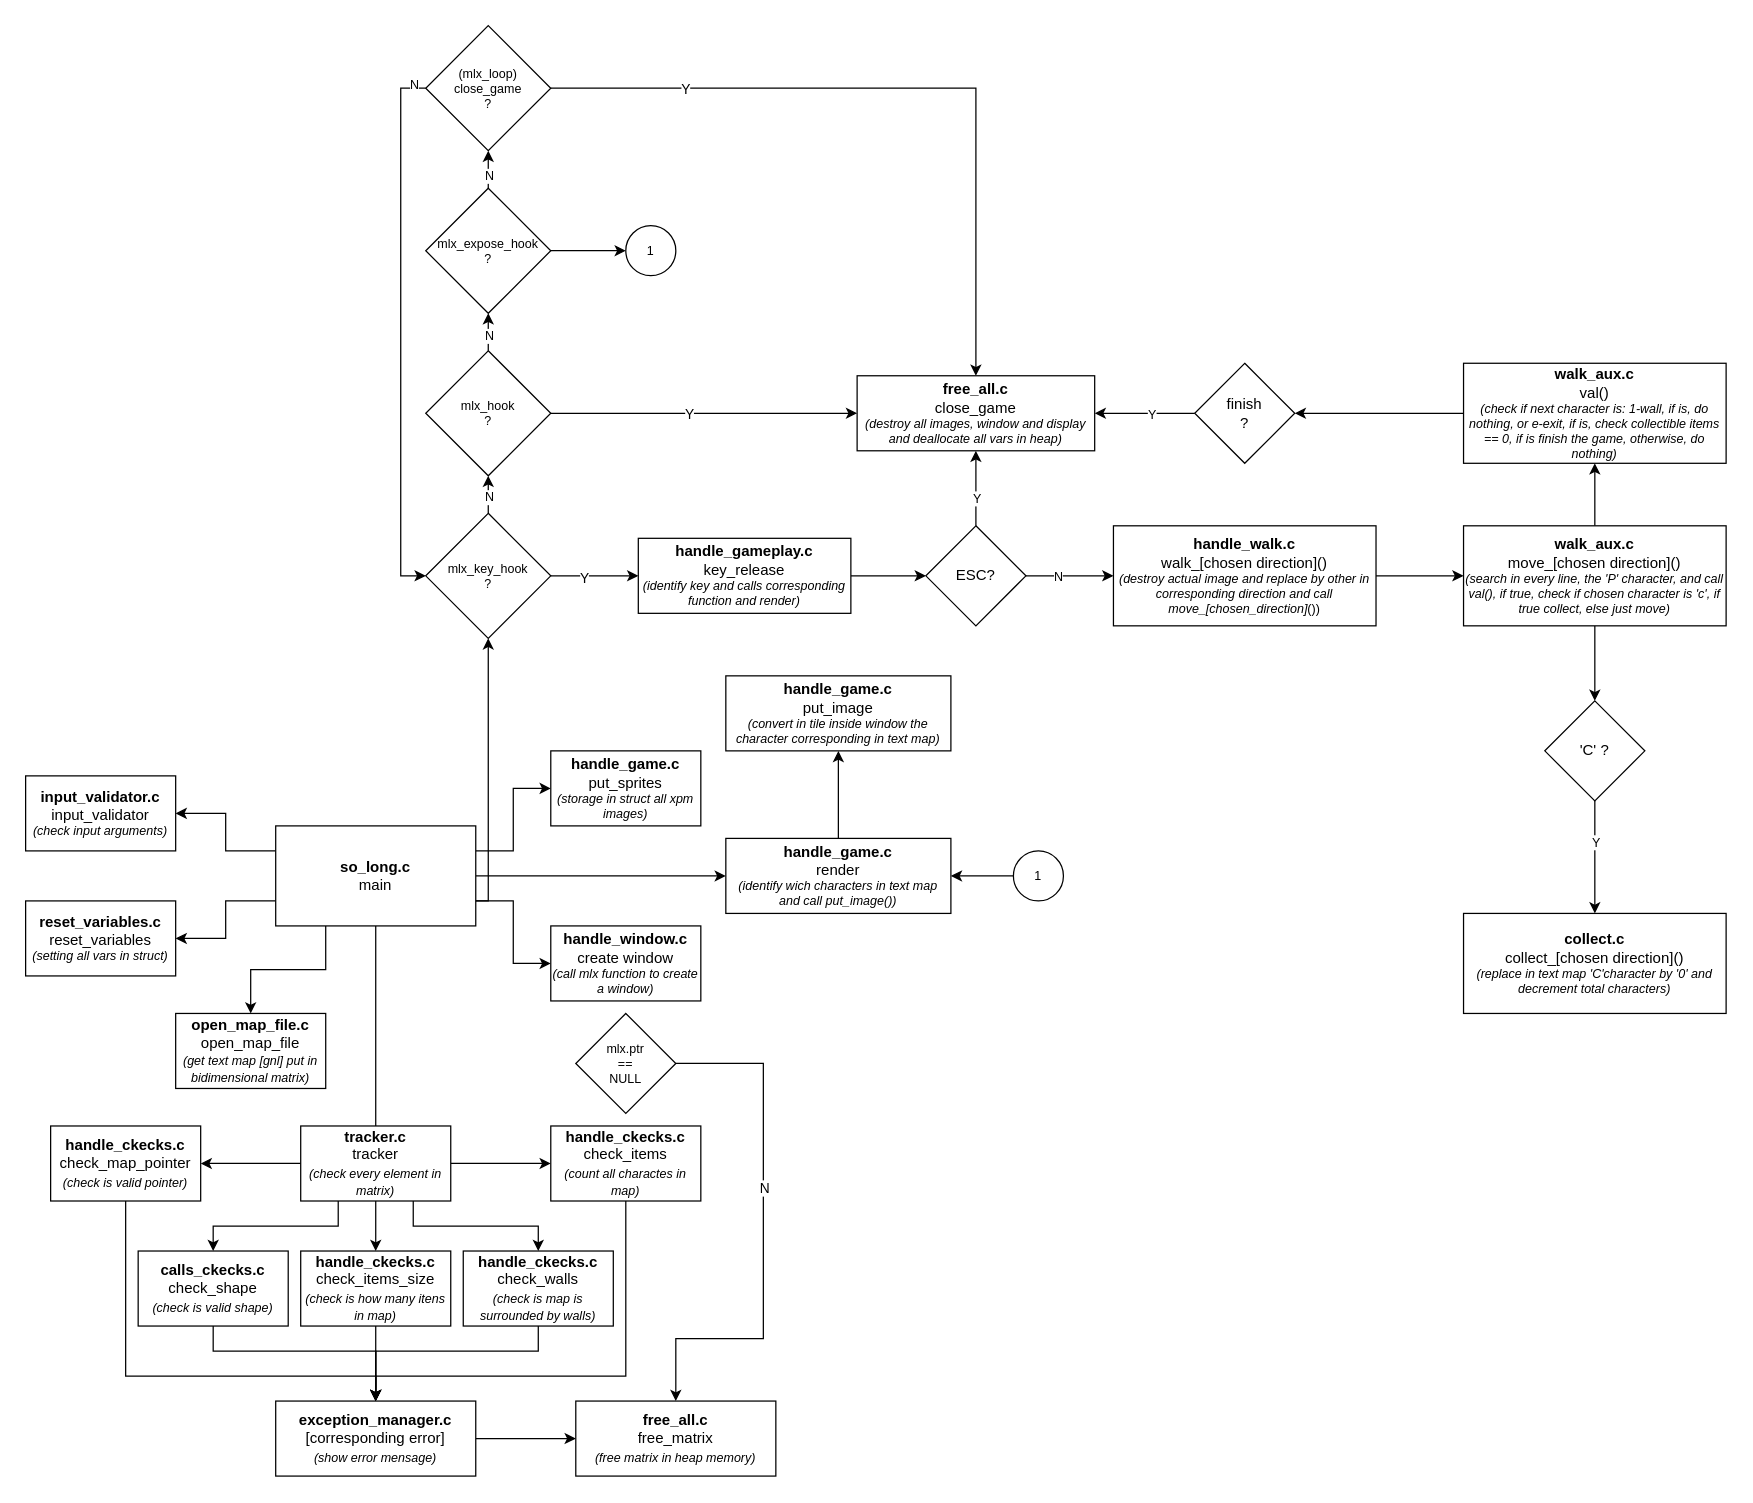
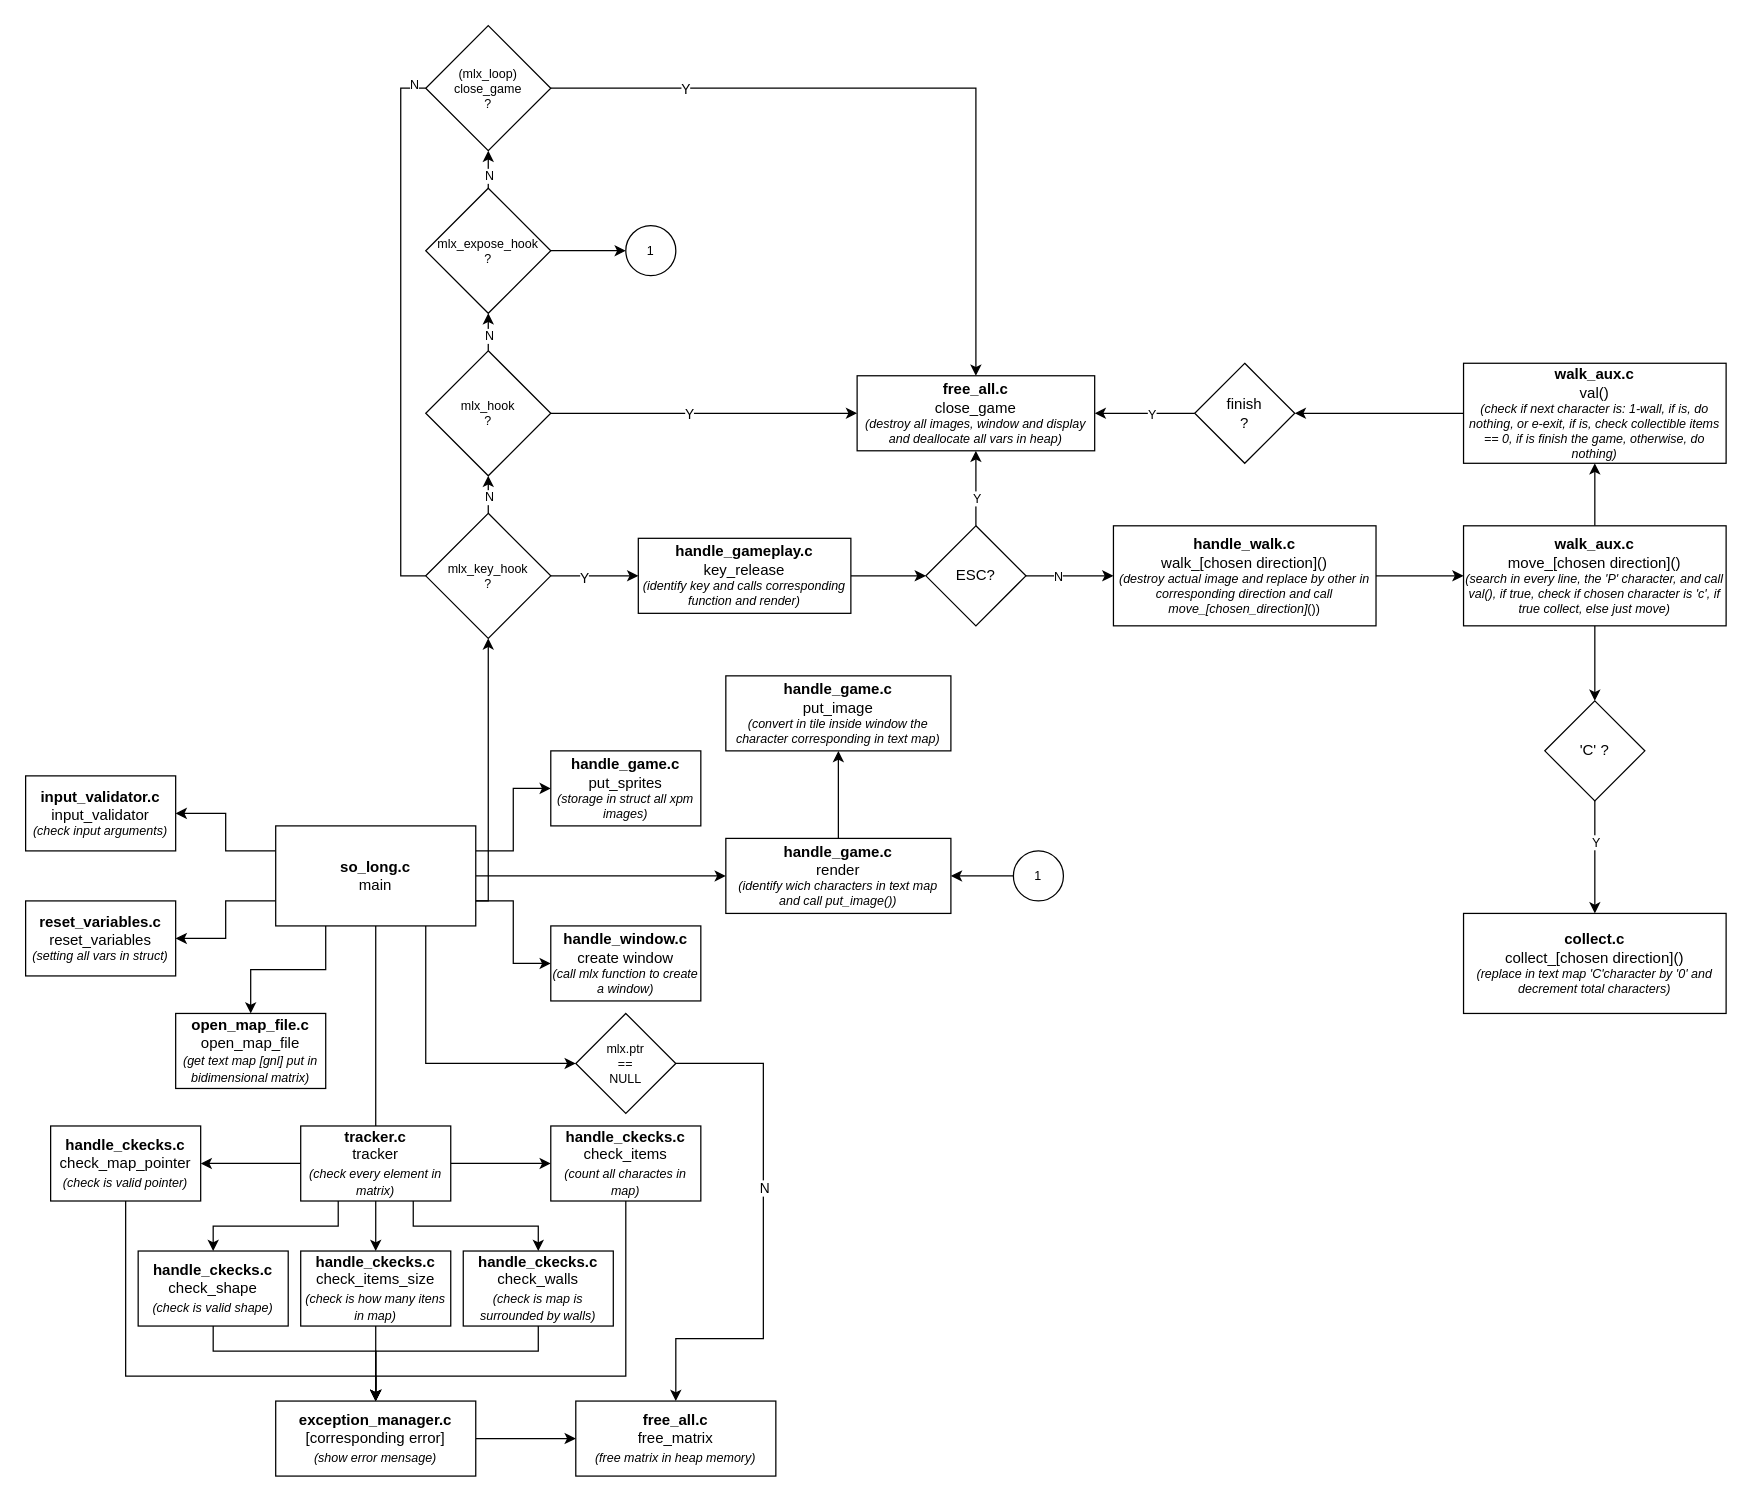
edge "(mlx_loop) close_game ?" -> "mlx_key_hook ?": arrowhead classic -> none
edge "so_long.c main" -> "mlx.ptr == NULL": added
node "calls_ckecks.c check_shape (check is valid shape)": label "calls_ckecks.c check_shape (check is valid shape)" -> "handle_ckecks.c check_shape (check is valid shape)"
